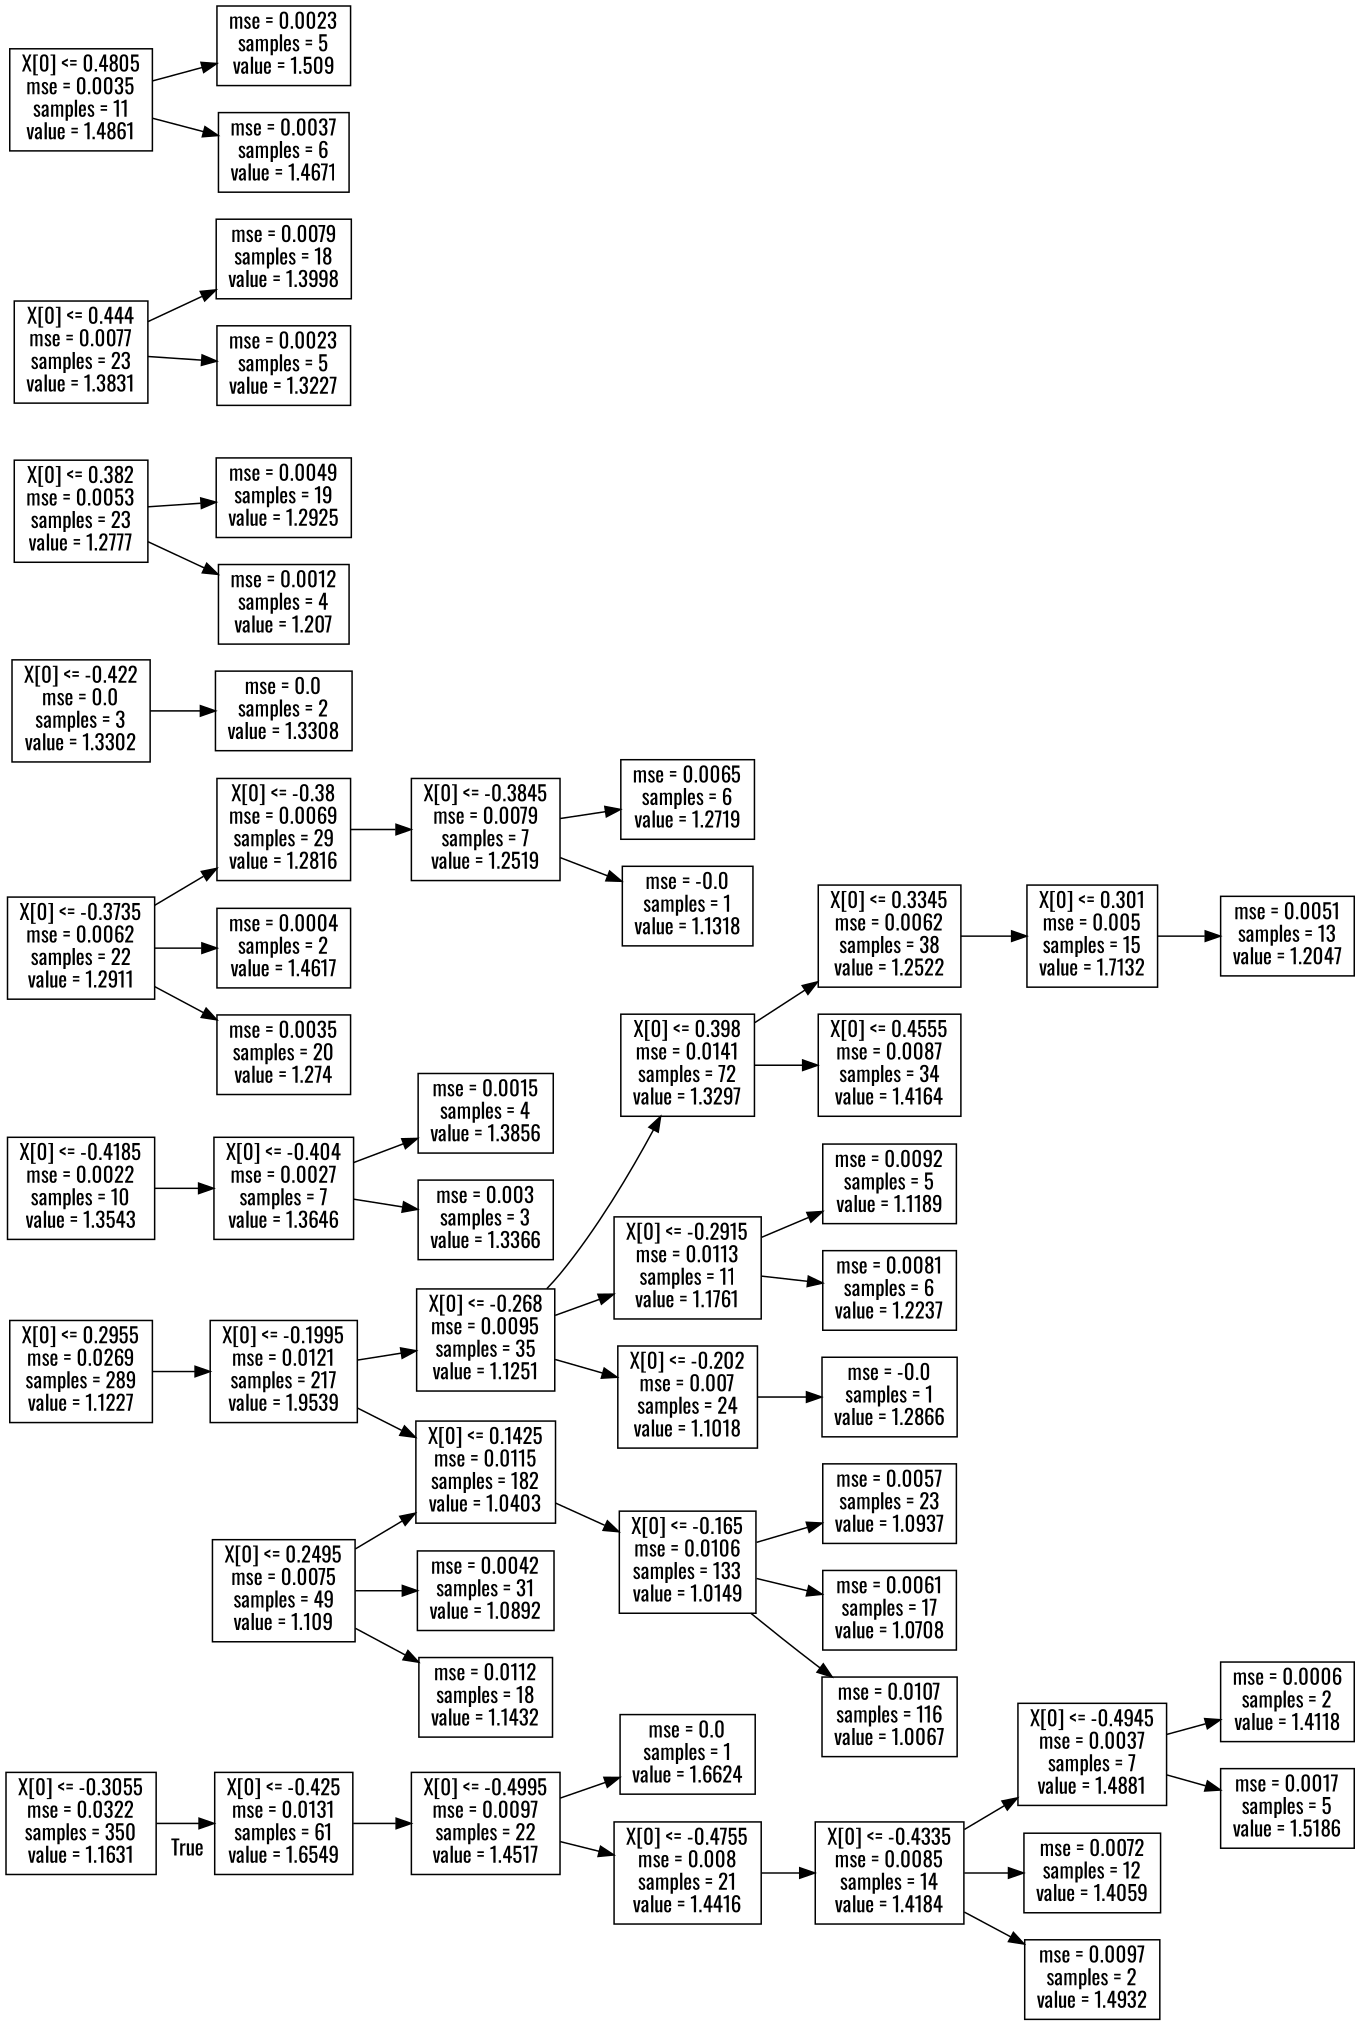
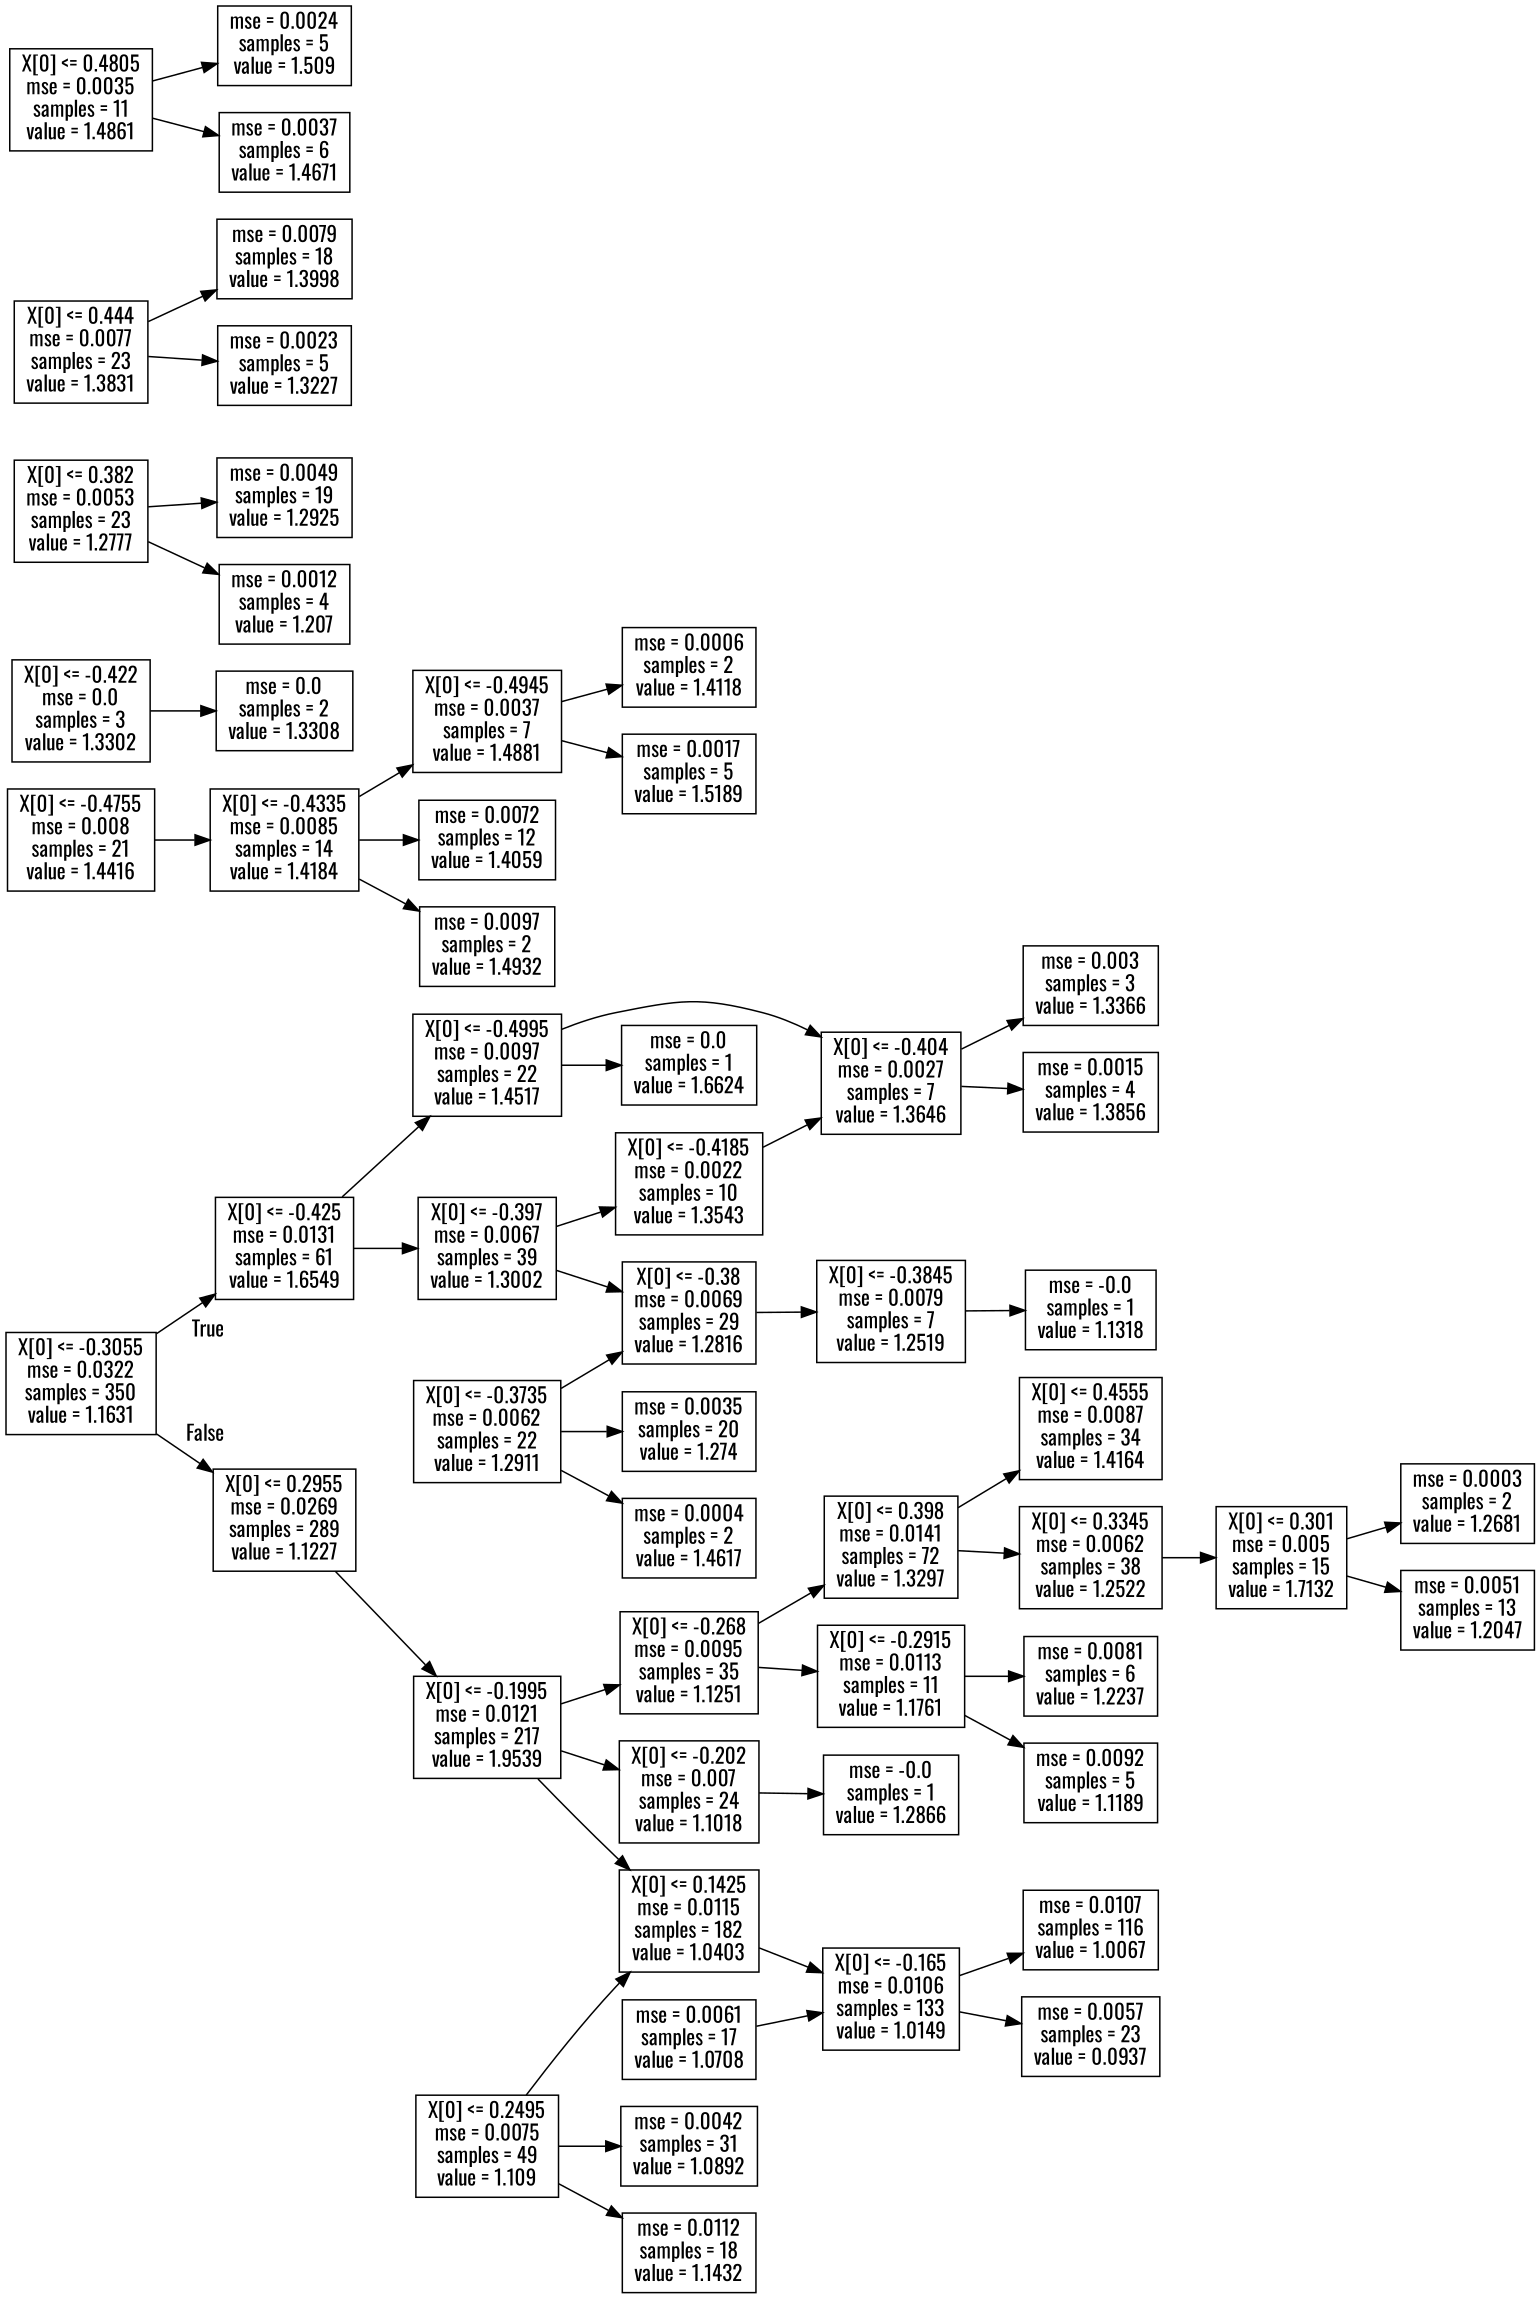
node "mse = 0.0023 samples = 5 value = 1.509": label "mse = 0.0023 samples = 5 value = 1.509" -> "mse = 0.0024 samples = 5 value = 1.509"
node "mse = 0.0065 samples = 6 value = 1.2719": removed
node "X[0] <= -0.397 mse = 0.0067 samples = 39 value = 1.3002": added
edge "X[0] <= -0.268 mse = 0.0095 samples = 35 value = 1.1251" -> "X[0] <= -0.202 mse = 0.007 samples = 24 value = 1.1018": now "X[0] <= -0.1995 mse = 0.0121 samples = 217 value = 1.9539" -> "X[0] <= -0.202 mse = 0.007 samples = 24 value = 1.1018"
edge "X[0] <= -0.3055 mse = 0.0322 samples = 350 value = 1.1631" -> "X[0] <= 0.2955 mse = 0.0269 samples = 289 value = 1.1227": added
node "mse = 0.0057 samples = 23 value = 1.0937": label "mse = 0.0057 samples = 23 value = 1.0937" -> "mse = 0.0057 samples = 23 value = 0.0937"
node "mse = 0.0003 samples = 2 value = 1.2681": added
edge "X[0] <= -0.165 mse = 0.0106 samples = 133 value = 1.0149" -> "mse = 0.0061 samples = 17 value = 1.0708": reversed
node "mse = 0.0017 samples = 5 value = 1.5186": label "mse = 0.0017 samples = 5 value = 1.5186" -> "mse = 0.0017 samples = 5 value = 1.5189"
edge "X[0] <= -0.4995 mse = 0.0097 samples = 22 value = 1.4517" -> "X[0] <= -0.4755 mse = 0.008 samples = 21 value = 1.4416": now "X[0] <= -0.4995 mse = 0.0097 samples = 22 value = 1.4517" -> "X[0] <= -0.404 mse = 0.0027 samples = 7 value = 1.3646"
